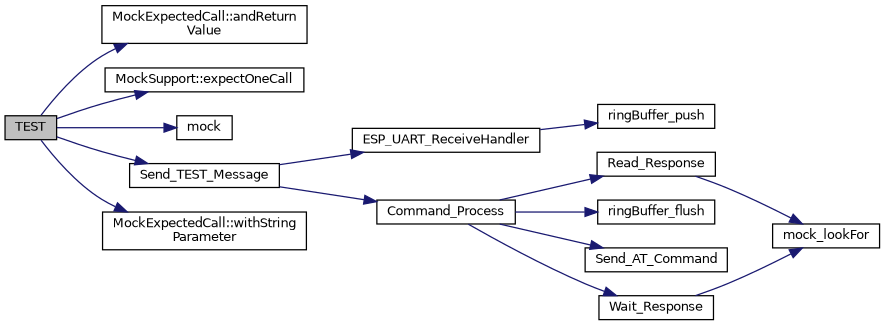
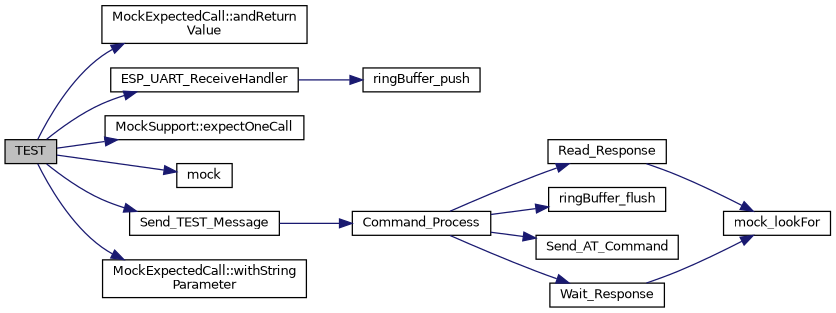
edge "Send_TEST_Message" -> "ESP_UART_ReceiveHandler": now "TEST" -> "ESP_UART_ReceiveHandler"
